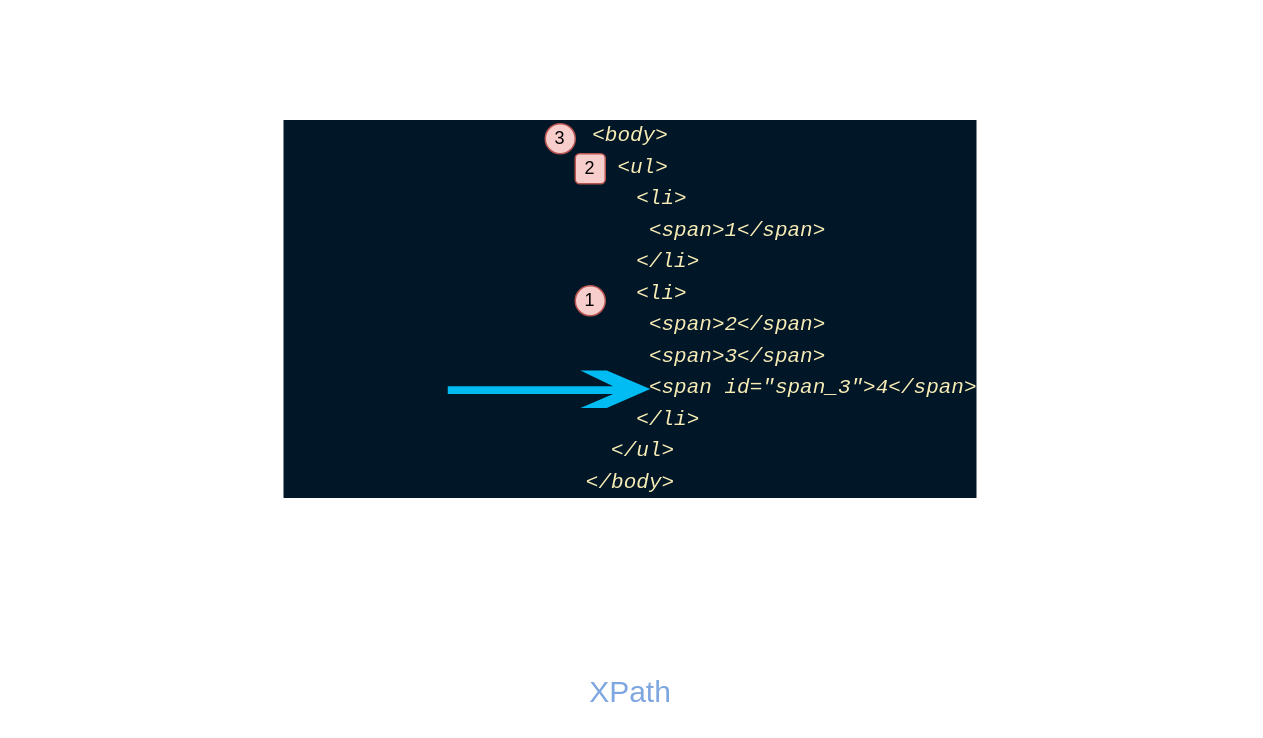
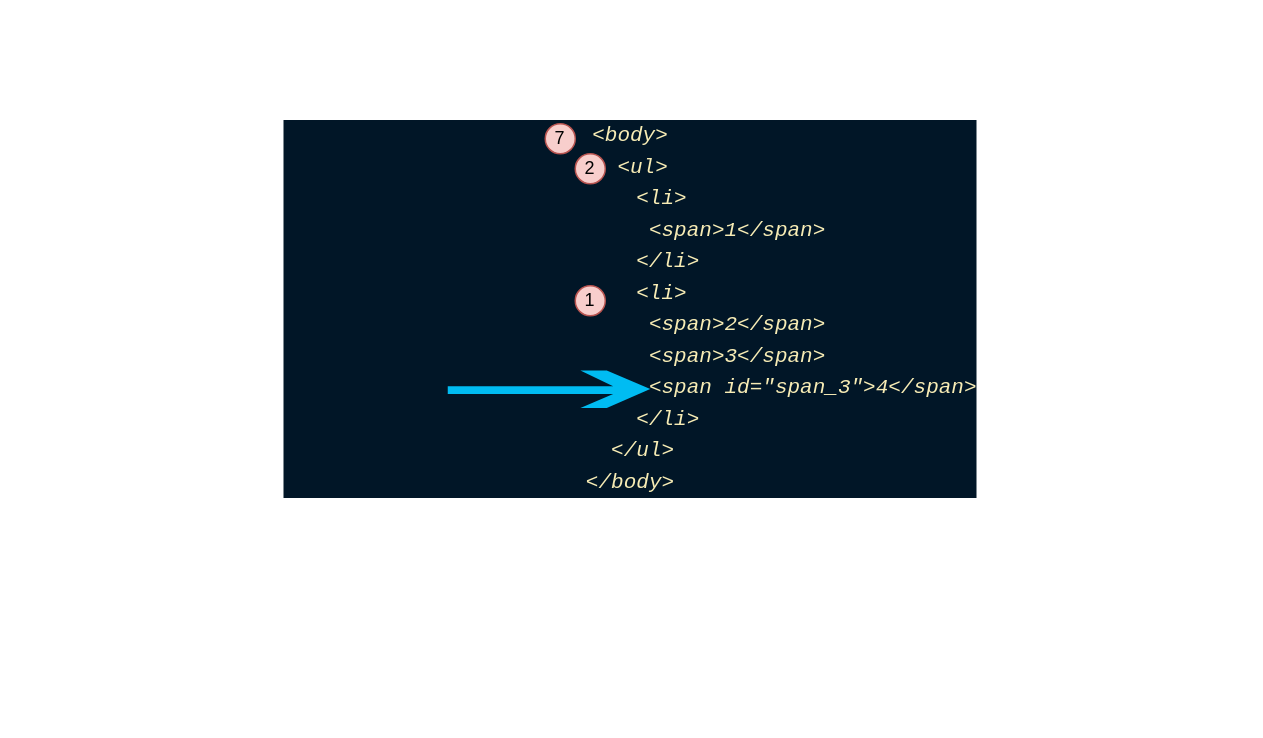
node "3": label "3" -> "7"
node "2": shape rounded rectangle -> ellipse
node "XPath": removed
